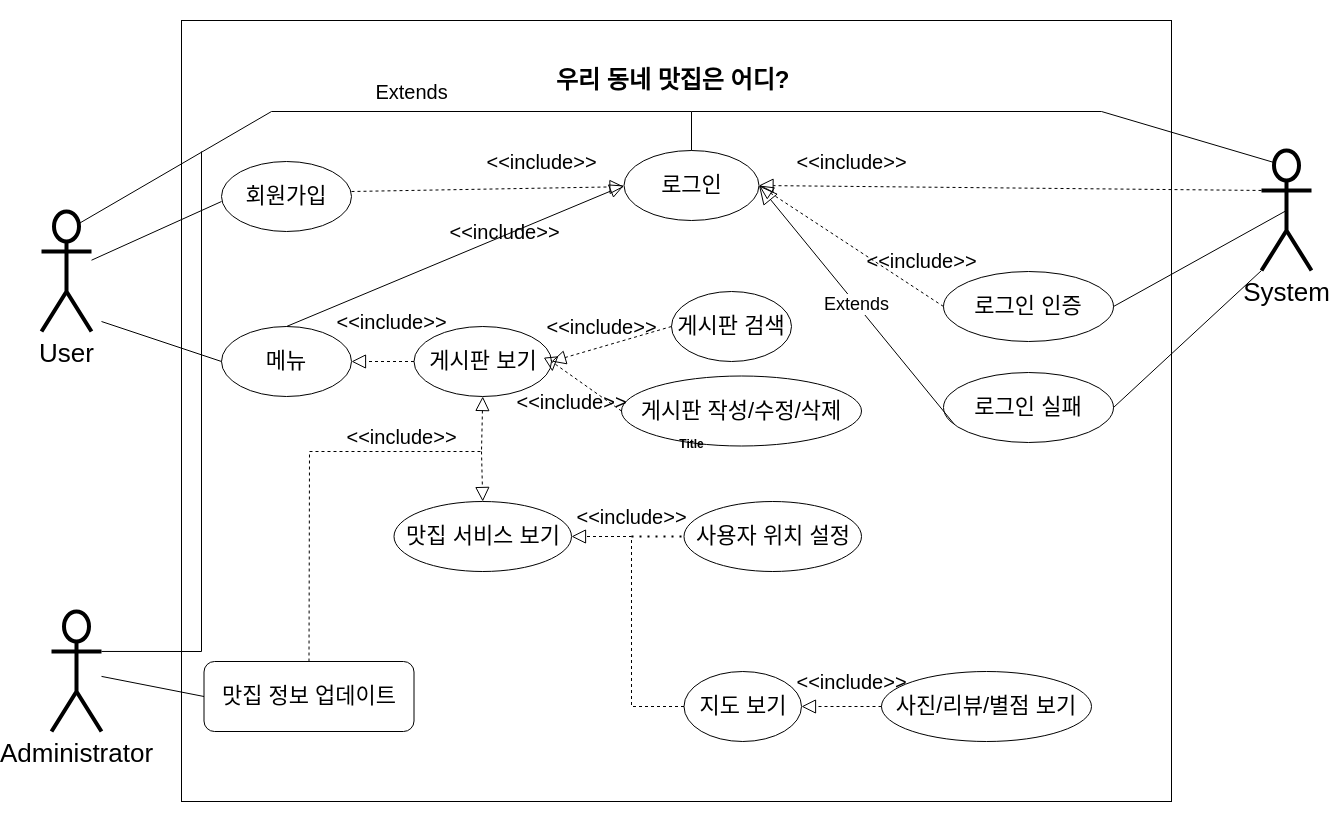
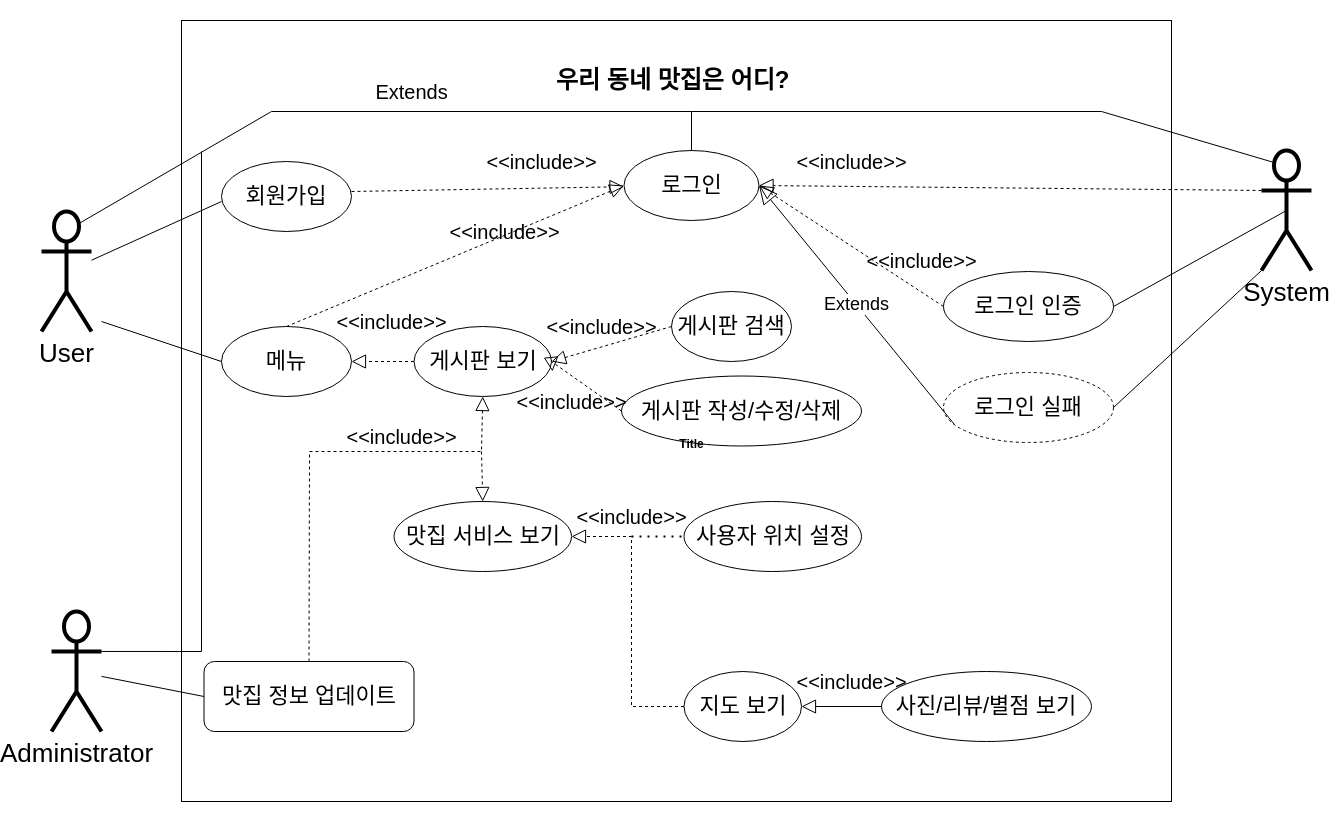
edge "메뉴" -> "로그인": style solid -> dashed
node "로그인 실패": style solid -> dashed
edge "사진/리뷰/별점 보기" -> "지도 보기": style dashed -> solid
